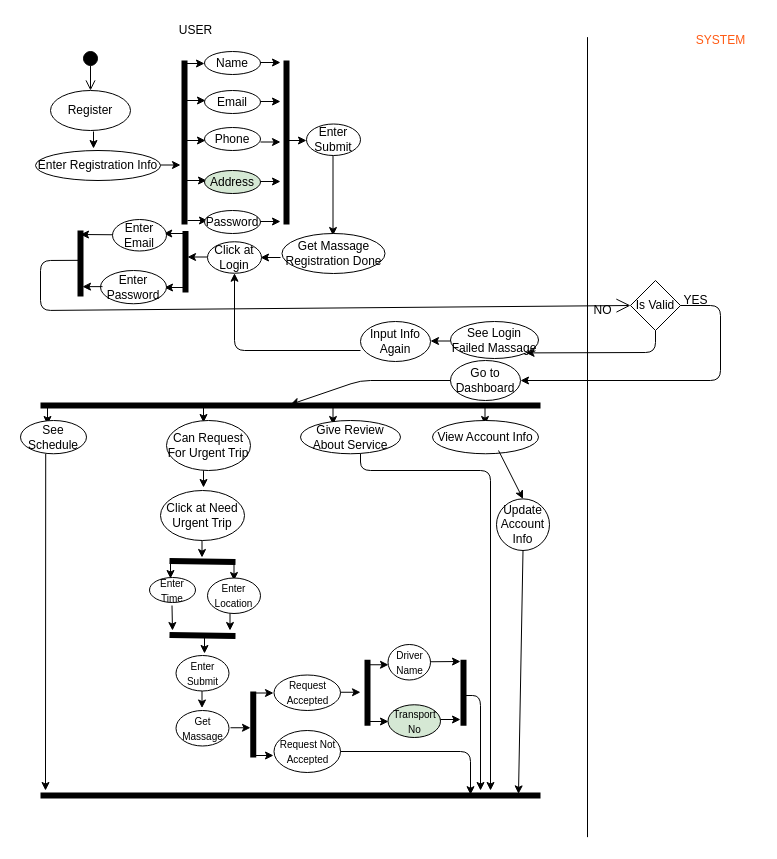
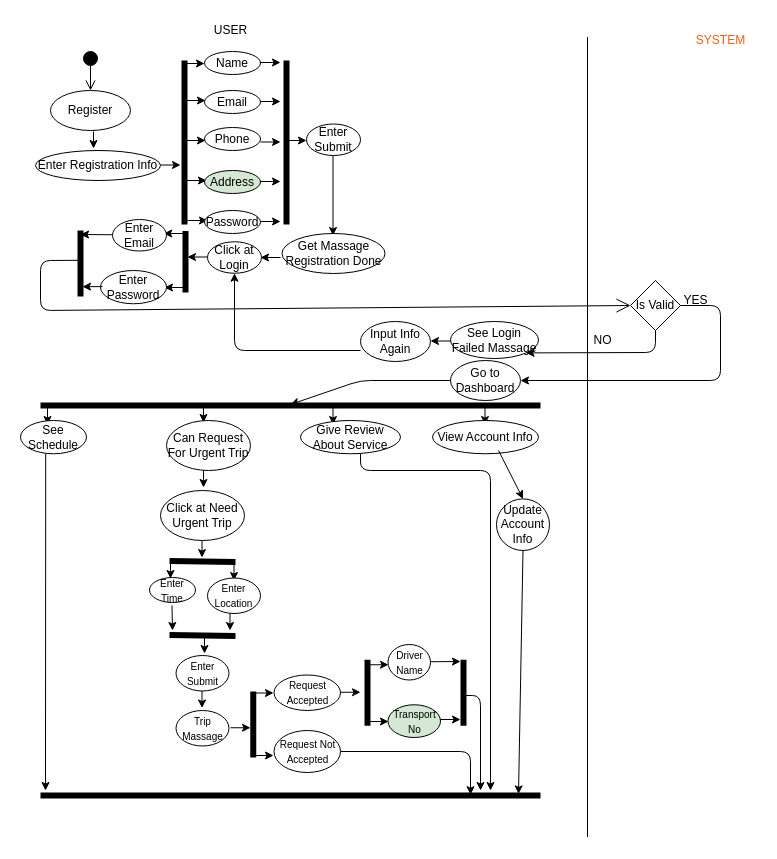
node "USER": moved (196, 31) -> (231, 31)
node "NO": moved (603, 311) -> (603, 341)
node "Get Massage": label "Get Massage" -> "Trip Massage"
